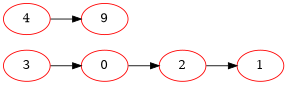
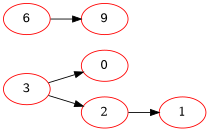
node "4": label "4" -> "6"
edge "0" -> "2": now "3" -> "2"
